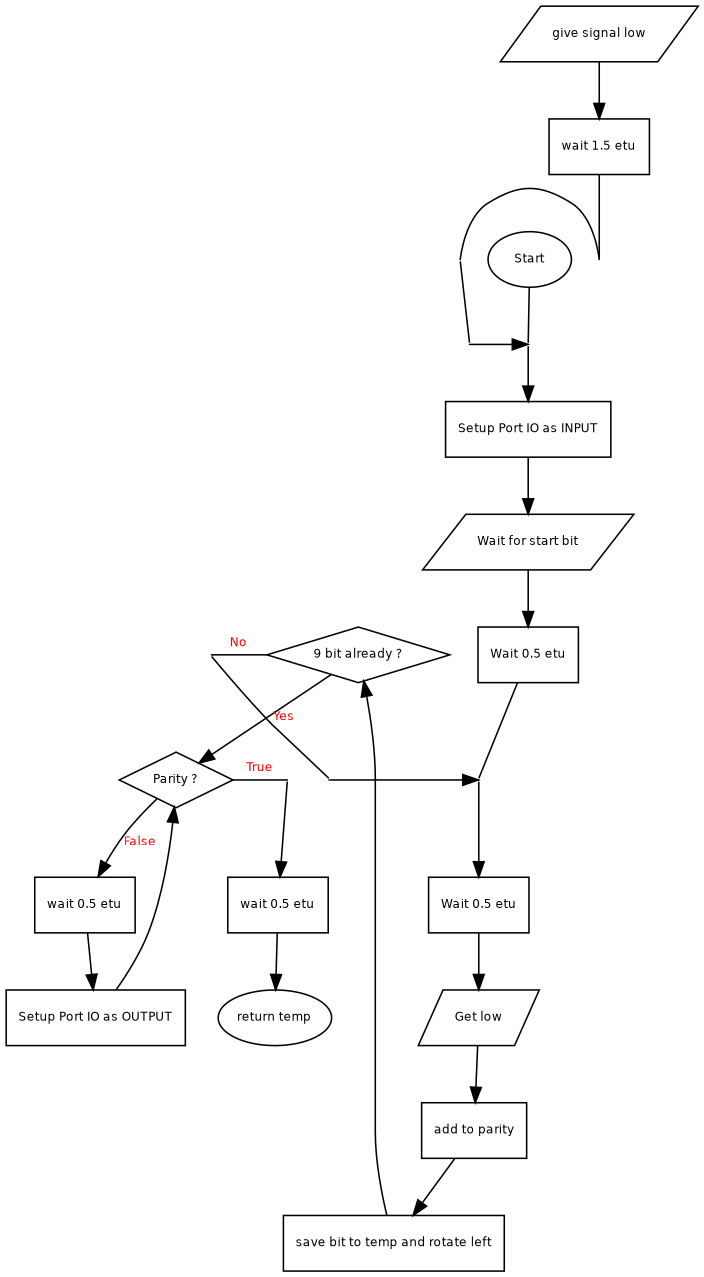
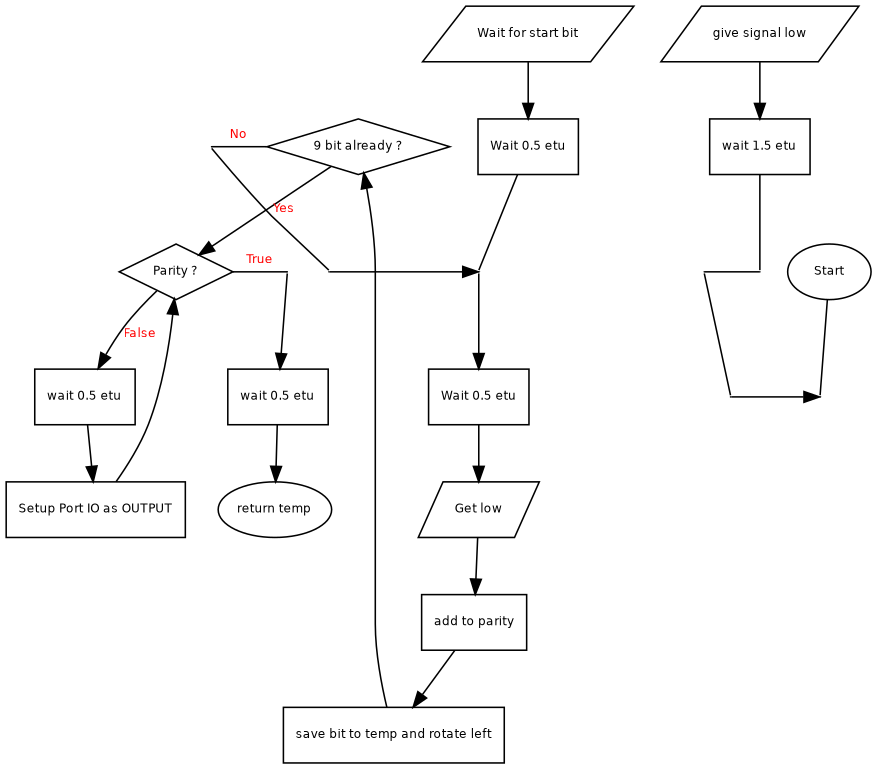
node "Setup Port IO as INPUT": removed
